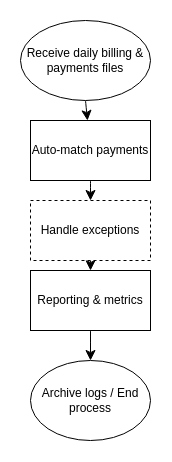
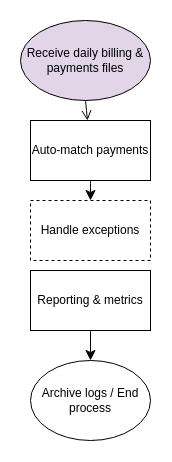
node "Receive daily billing & payments files": fillcolor #ffffff -> #e1d5e7
edge "Receive daily billing & payments files" -> "Auto-match payments": arrowhead classic -> open
edge "Handle exceptions" -> "Reporting & metrics": removed
